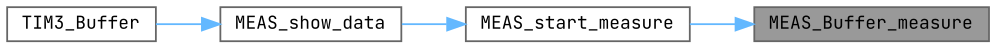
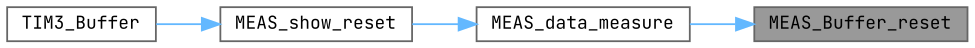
node "MEAS_show_data": label "MEAS_show_data" -> "MEAS_show_reset"
node "MEAS_start_measure": label "MEAS_start_measure" -> "MEAS_data_measure"
node "MEAS_Buffer_measure": label "MEAS_Buffer_measure" -> "MEAS_Buffer_reset"
